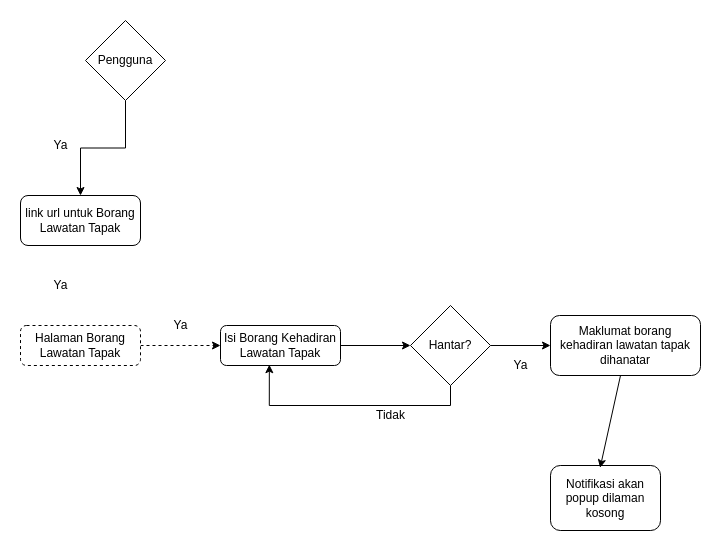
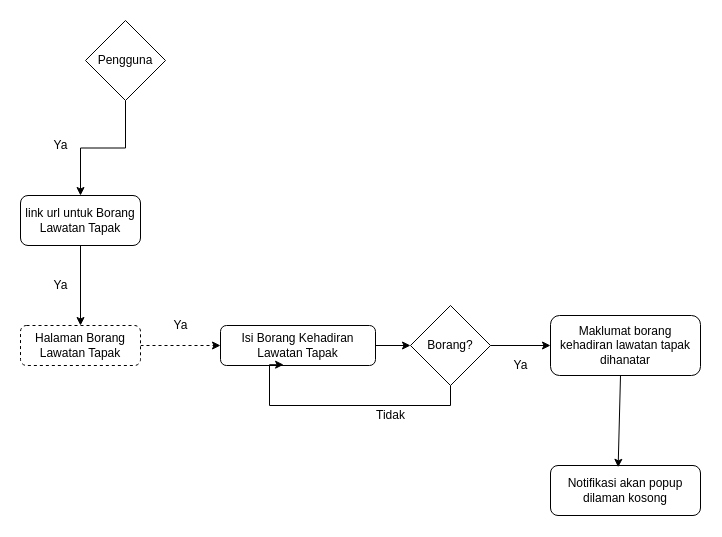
edge "link url untuk Borang Lawatan Tapak" -> "Halaman Borang Lawatan Tapak": added
node "Isi Borang Kehadiran Lawatan Tapak": size 120x40 -> 155x40
node "Hantar?": label "Hantar?" -> "Borang?"
node "Notifikasi akan popup dilaman kosong": size 110x65 -> 150x50
